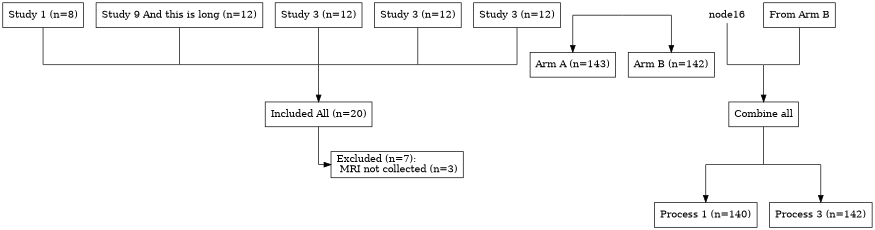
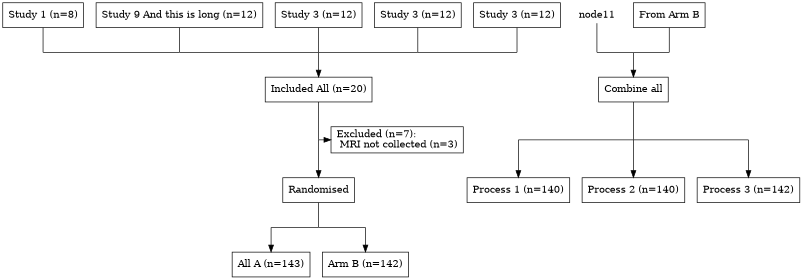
node "node16": label "node16" -> "node11"
node "Arm A (n=143)": label "Arm A (n=143)" -> "All A (n=143)"
node "Randomised": added
node "Process 2 (n=140)": added
